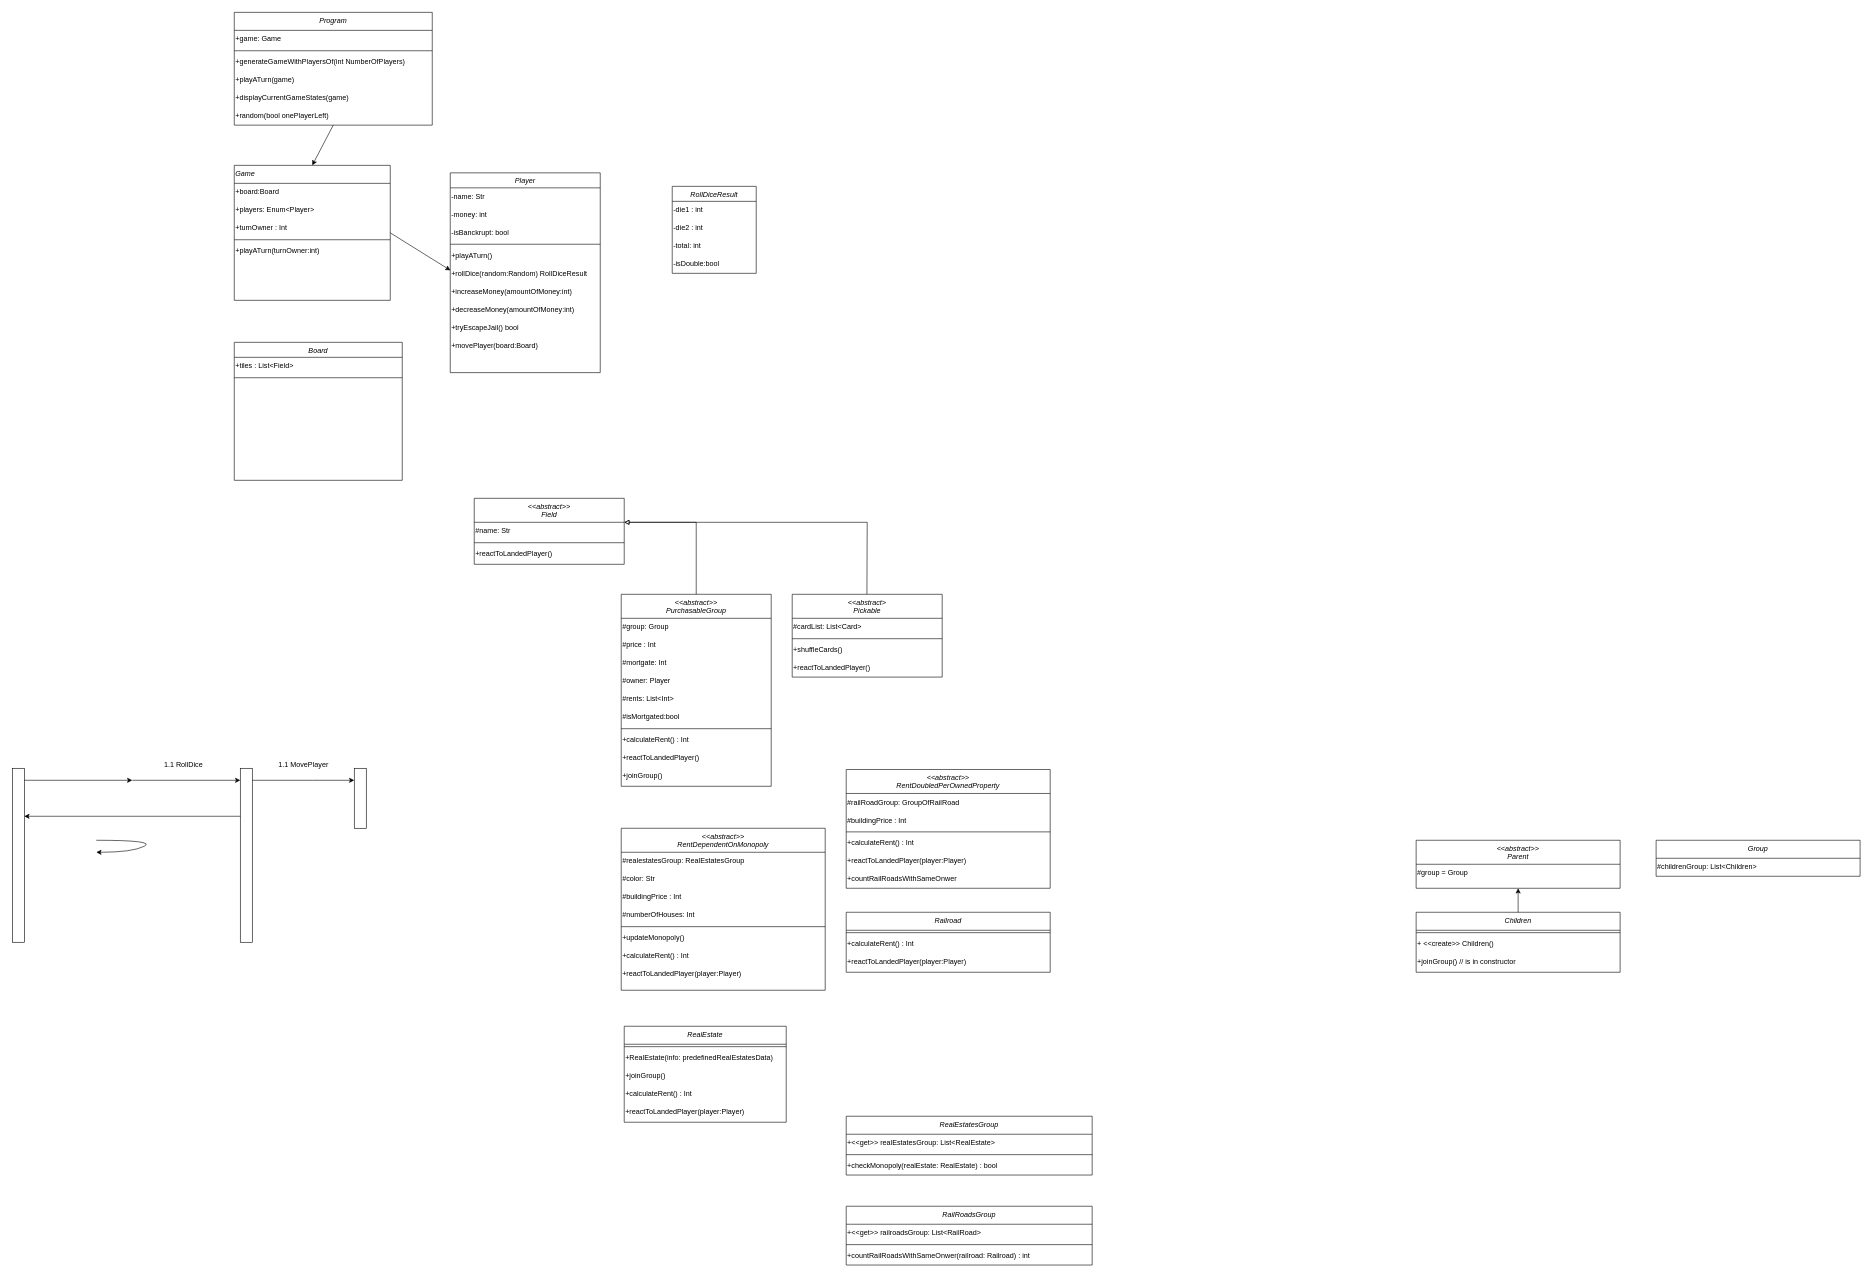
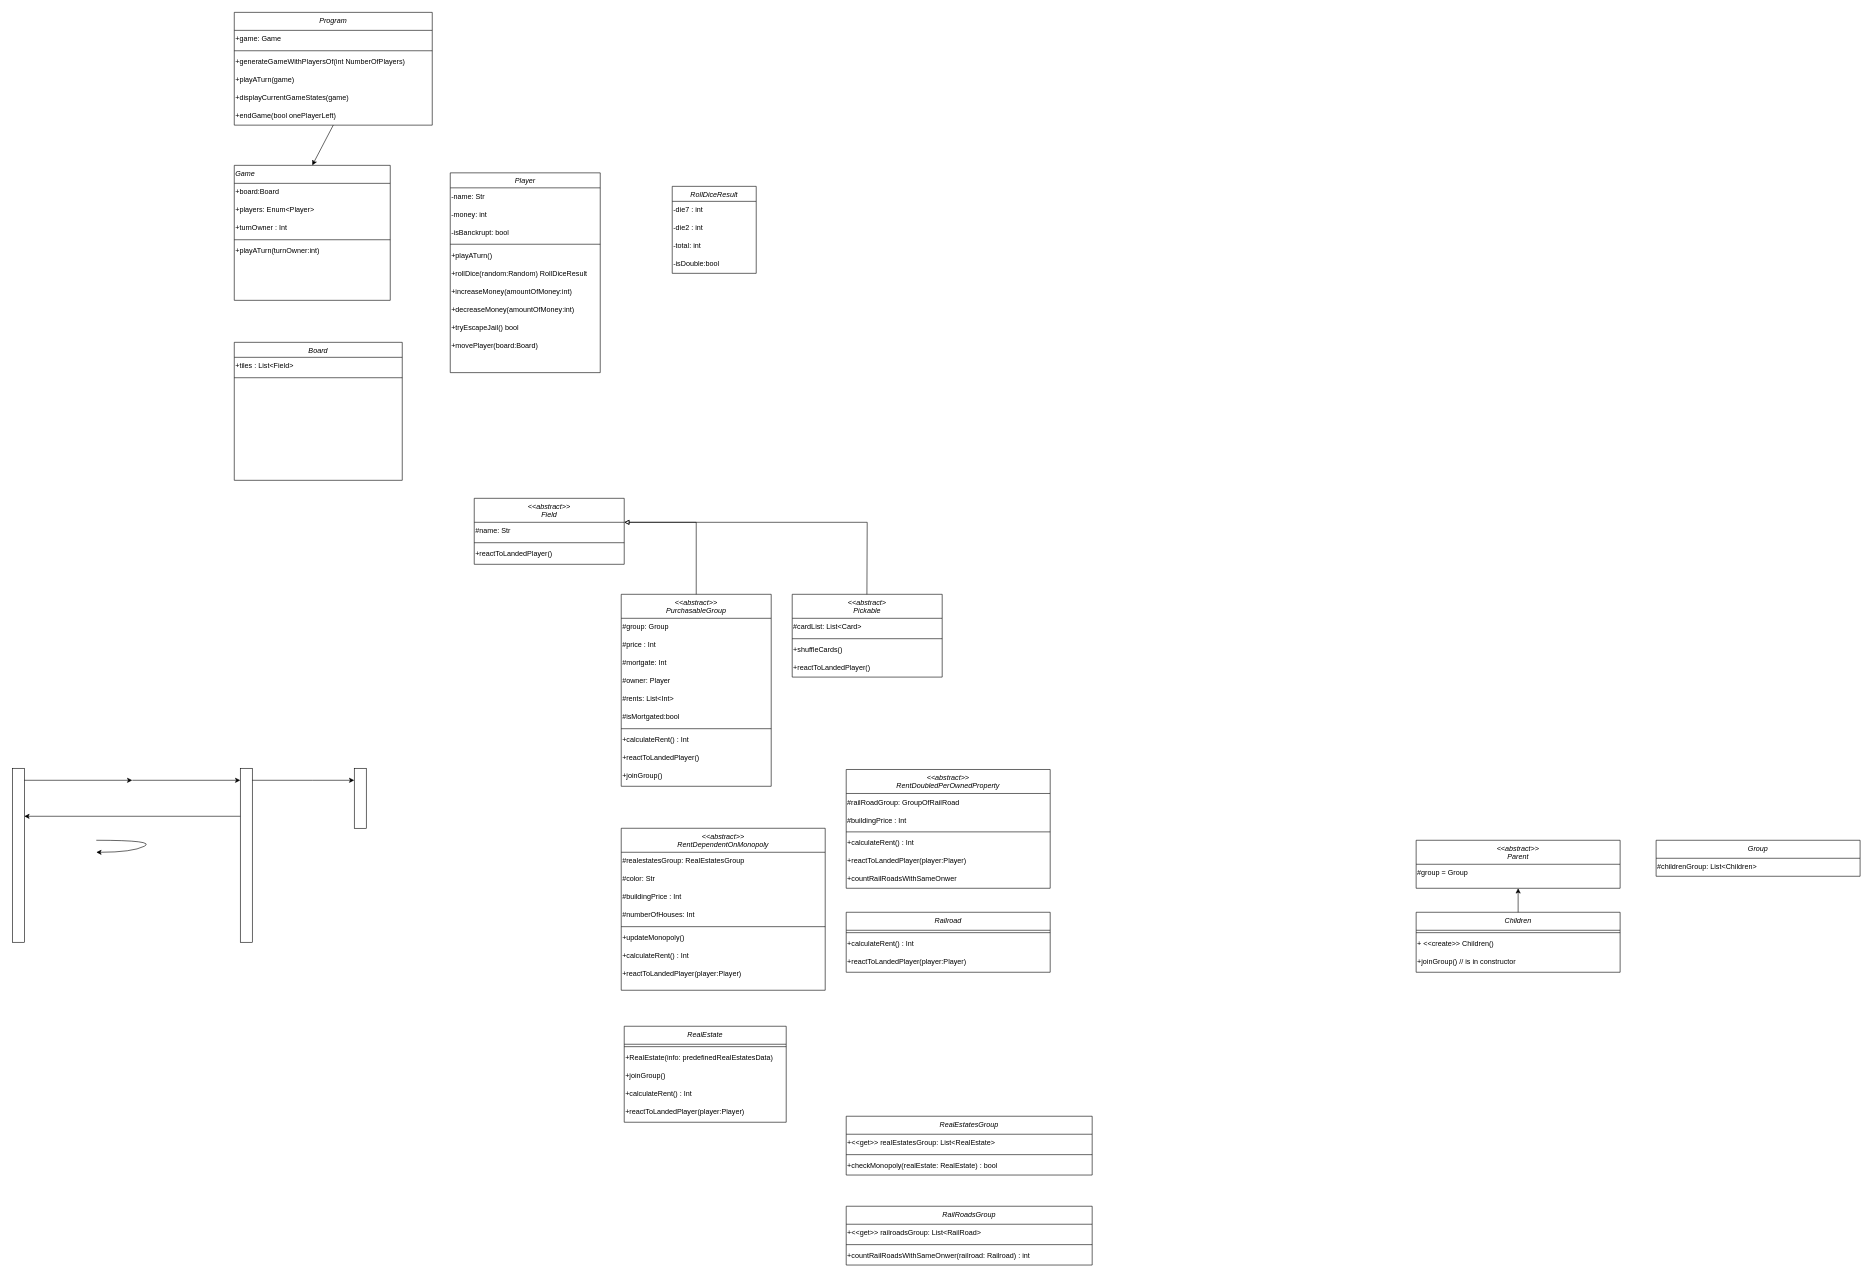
node "+random(bool onePlayerLeft)": label "+random(bool onePlayerLeft)" -> "+endGame(bool onePlayerLeft)"
node "-die1 : int": label "-die1 : int" -> "-die7 : int"
edge "Game" -> "+rollDice(random:Random) RollDiceResult": removed
node "1.1 RollDice": removed
node "1.1 MovePlayer": removed
